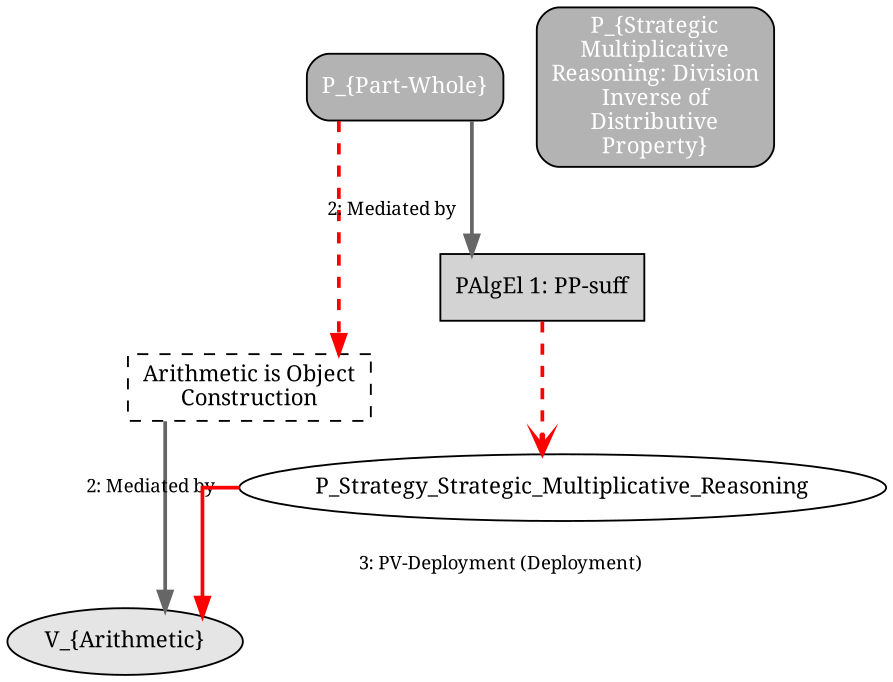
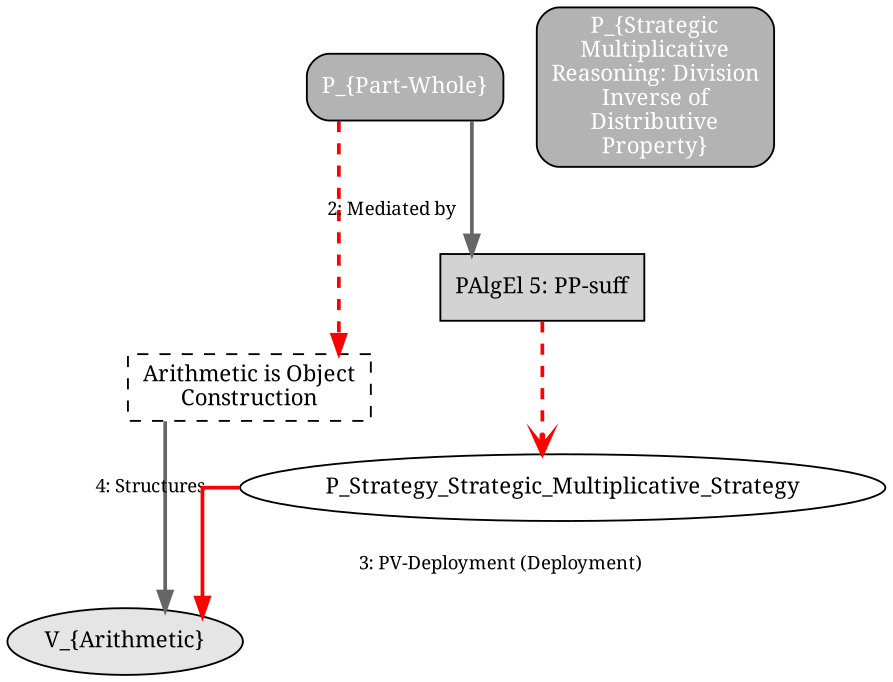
node "PAlgEl 1: PP-suff": label "PAlgEl 1: PP-suff" -> "PAlgEl 5: PP-suff"
edge "Arithmetic is Object Construction" -> "V_{Arithmetic}": label "2: Mediated by" -> "4: Structures"
node "P_Strategy_Strategic_Multiplicative_Reasoning": label "P_Strategy_Strategic_Multiplicative_Reasoning" -> "P_Strategy_Strategic_Multiplicative_Strategy"
